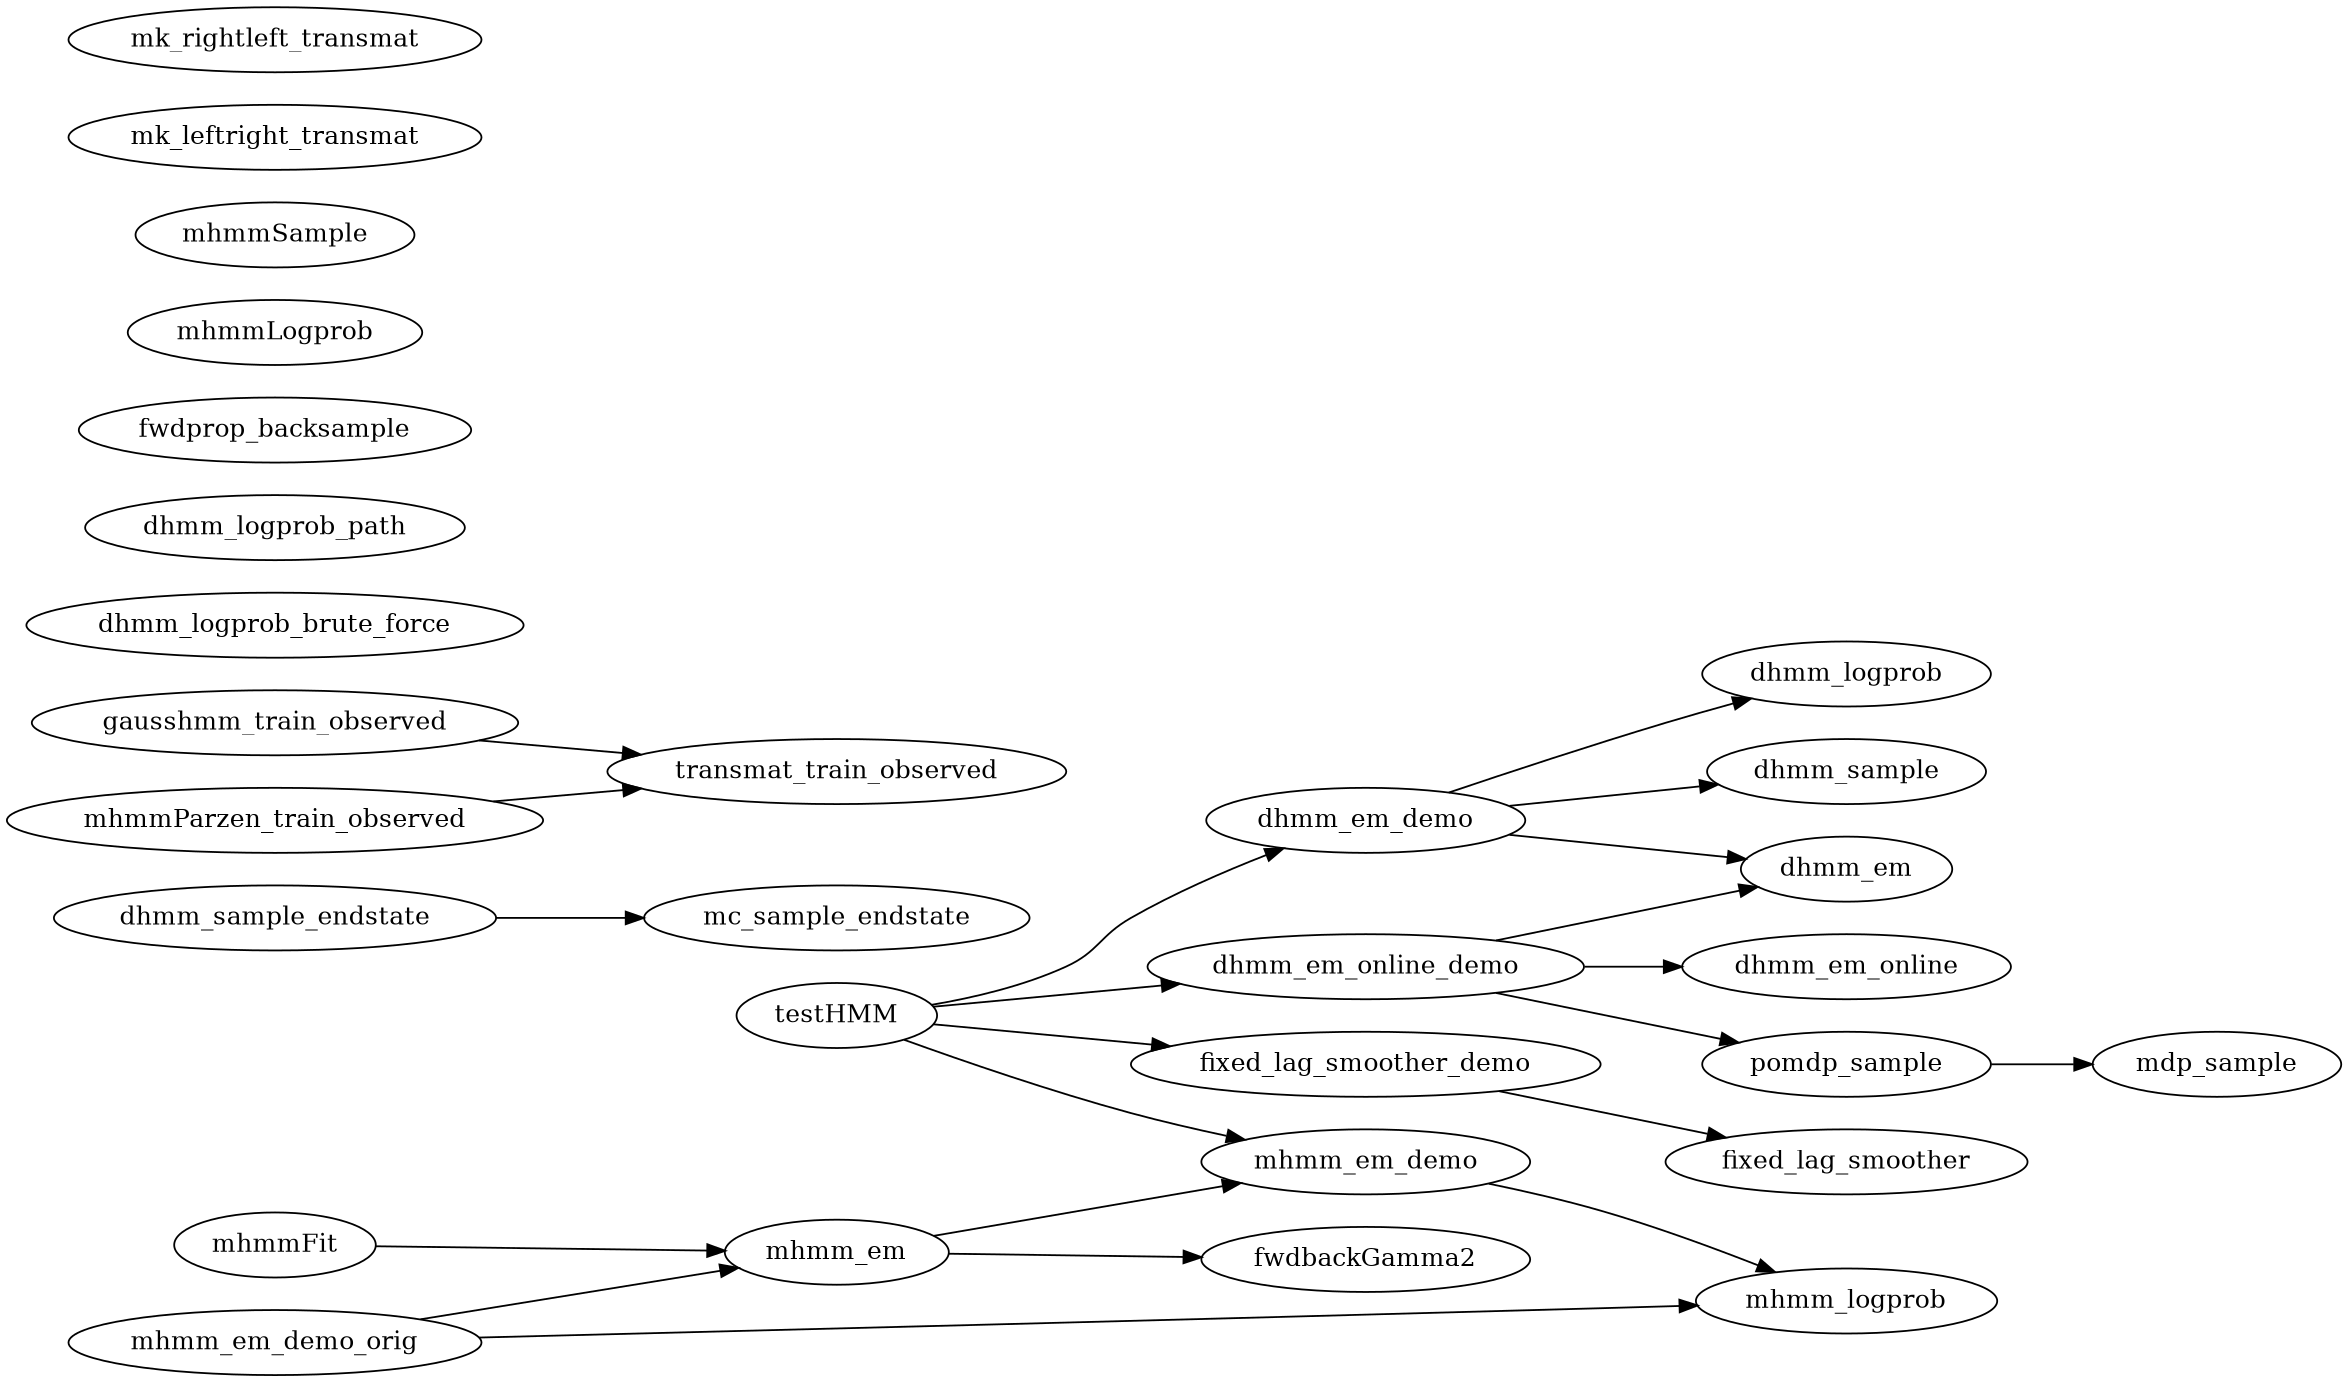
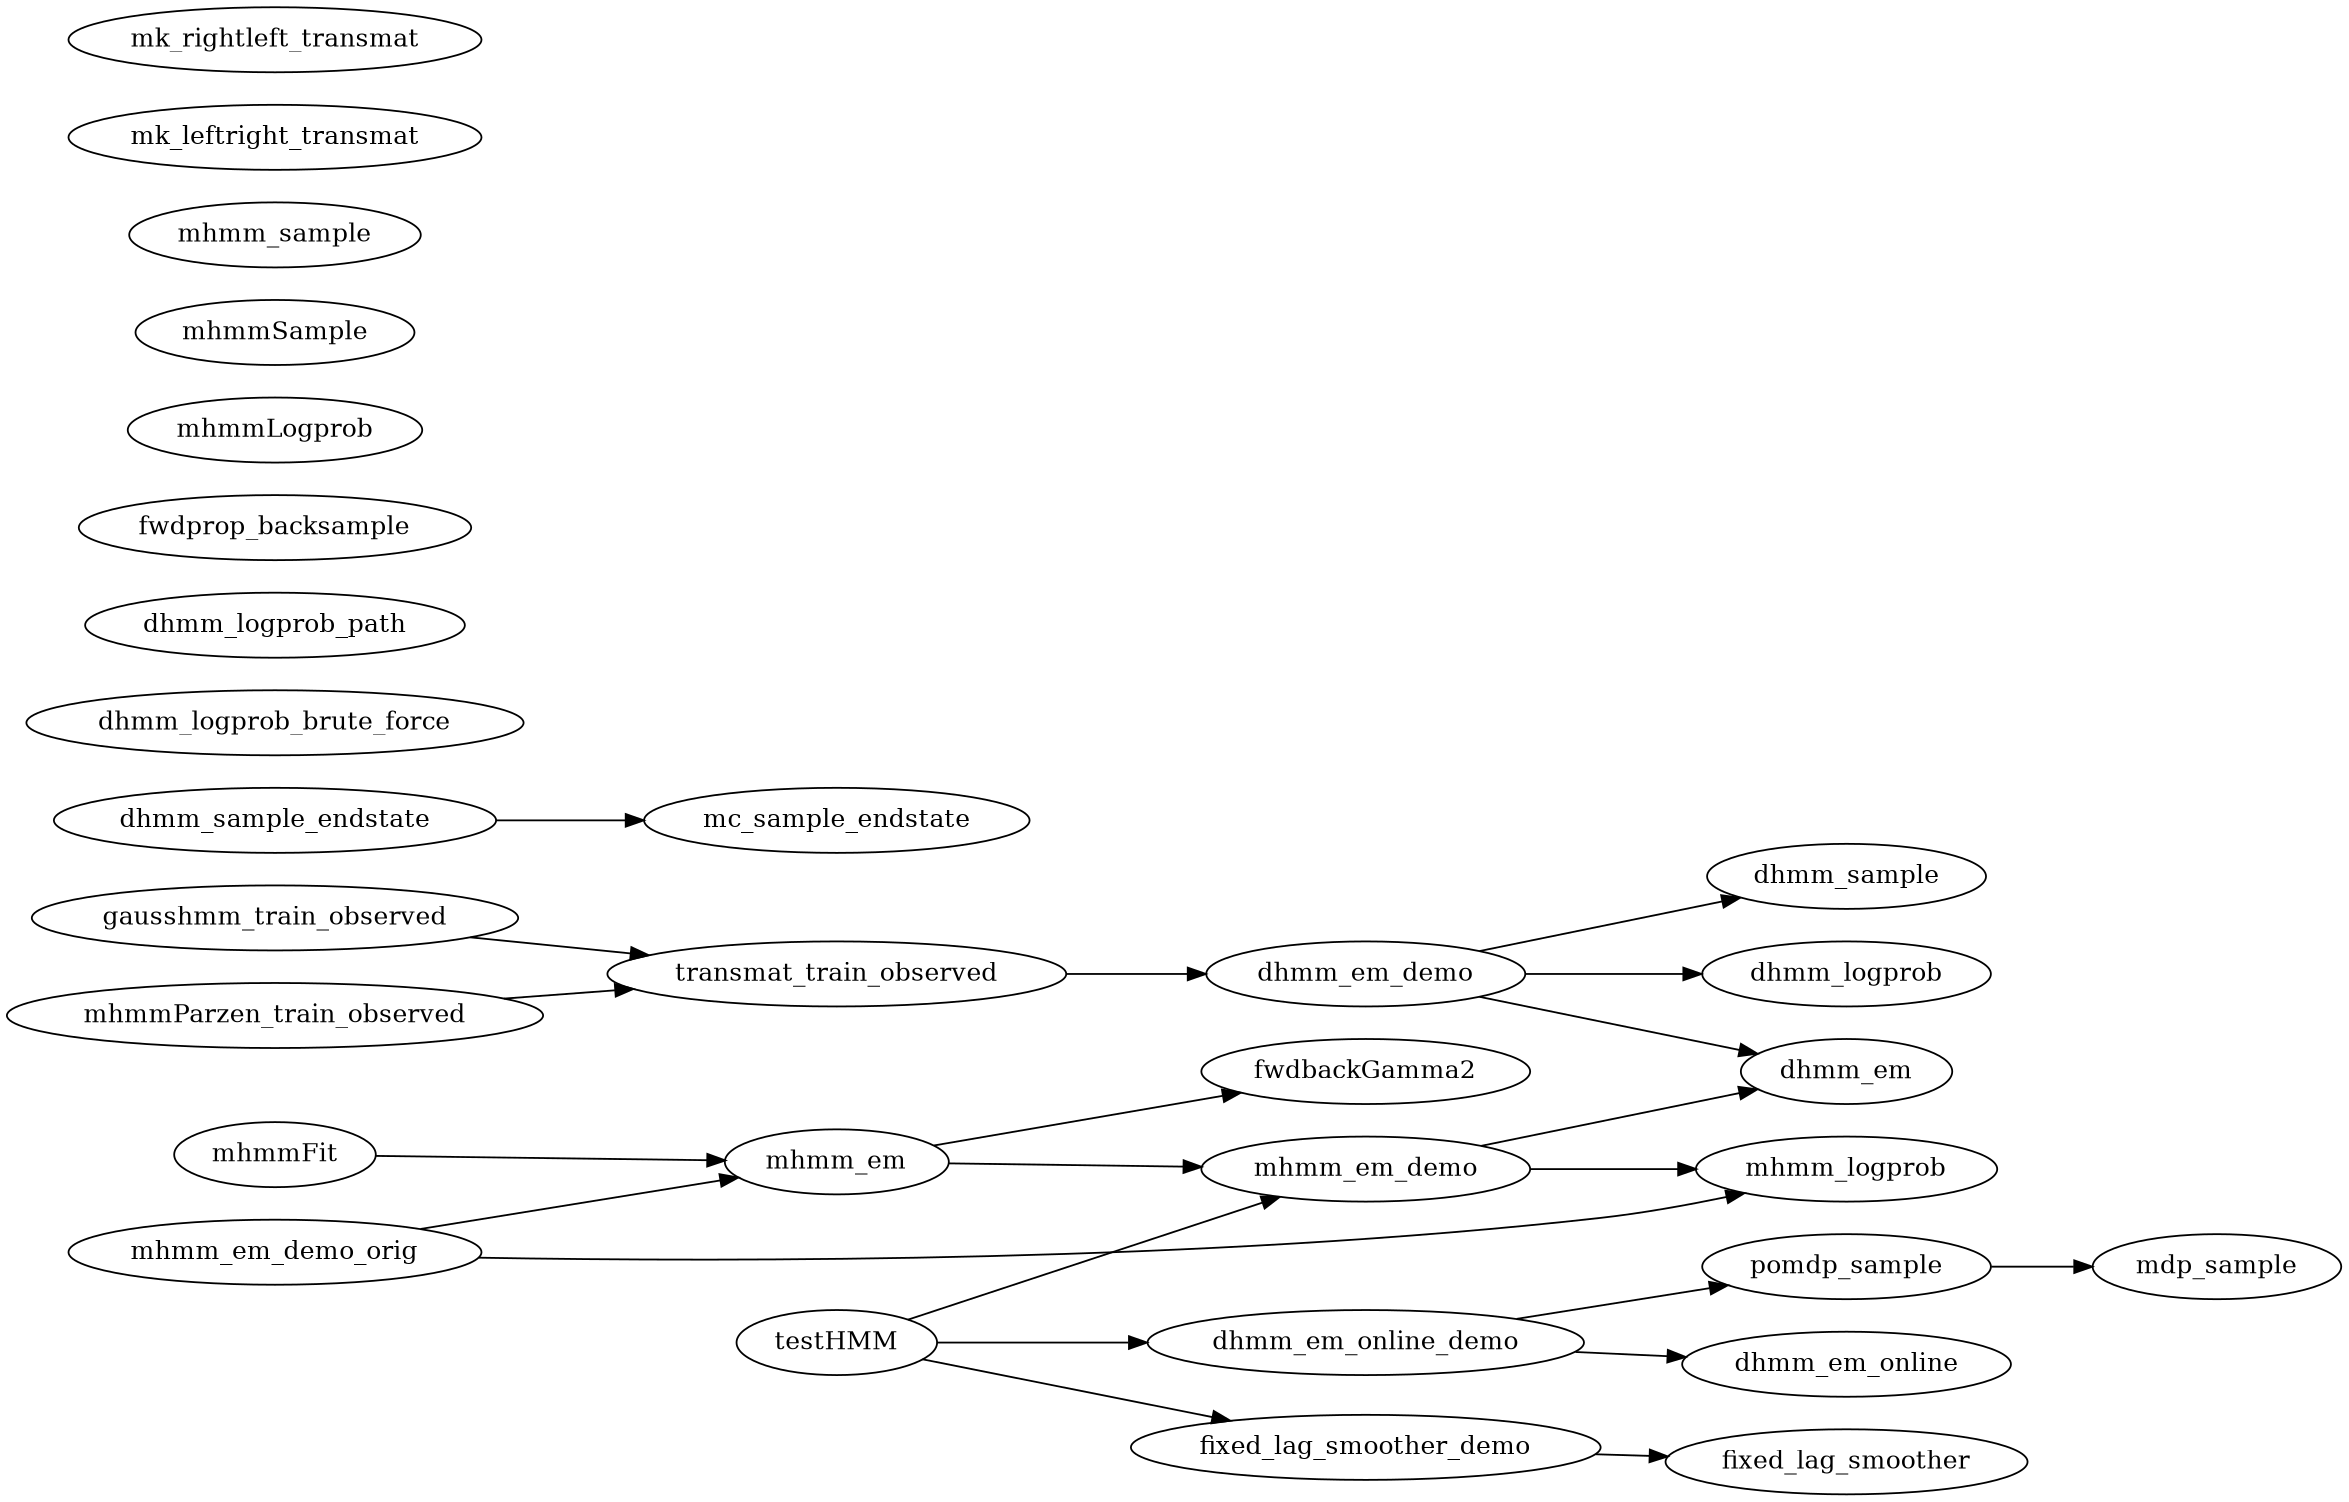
node "mhmm_sample": added
edge "dhmm_em_online_demo" -> "dhmm_em": now "mhmm_em_demo" -> "dhmm_em"
edge "testHMM" -> "dhmm_em_demo": now "transmat_train_observed" -> "dhmm_em_demo"
